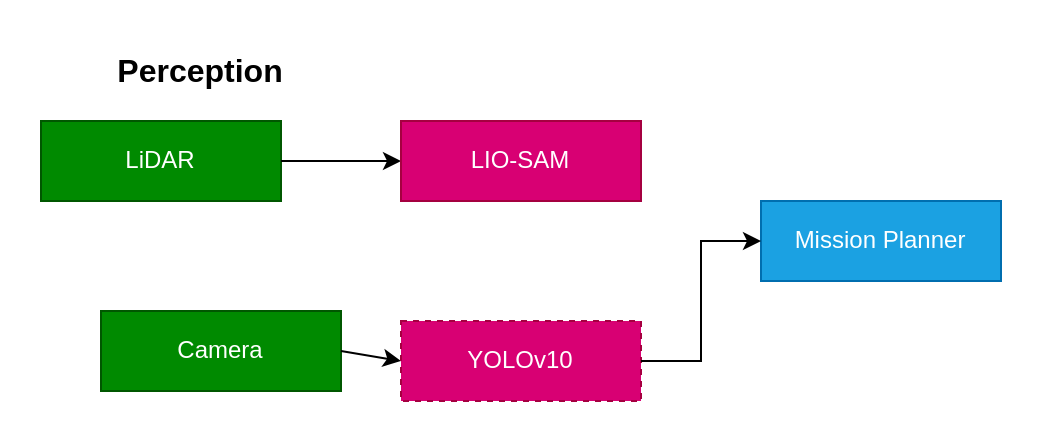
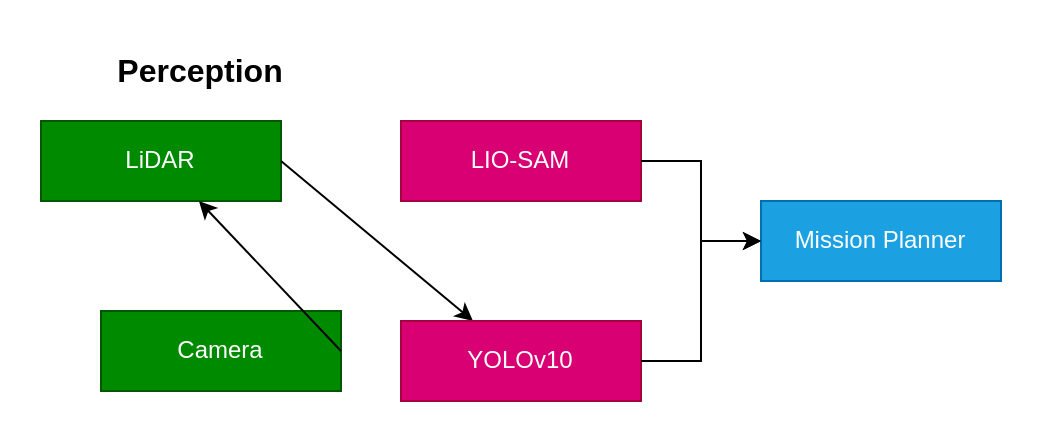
edge "LiDAR" -> "LIO-SAM": now "LiDAR" -> "YOLOv10"
edge "LIO-SAM" -> "Mission Planner": added
edge "Camera" -> "YOLOv10": now "Camera" -> "LiDAR"
node "YOLOv10": style dashed -> solid
